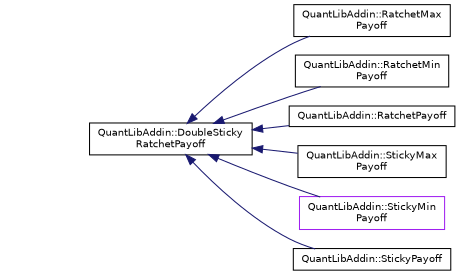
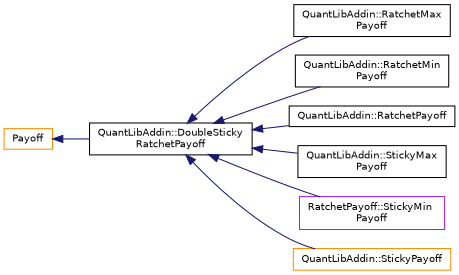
node "Payoff": added
node "QuantLibAddin::StickyMin Payoff": label "QuantLibAddin::StickyMin Payoff" -> "RatchetPayoff::StickyMin Payoff"
node "QuantLibAddin::StickyPayoff": color black -> darkorange
